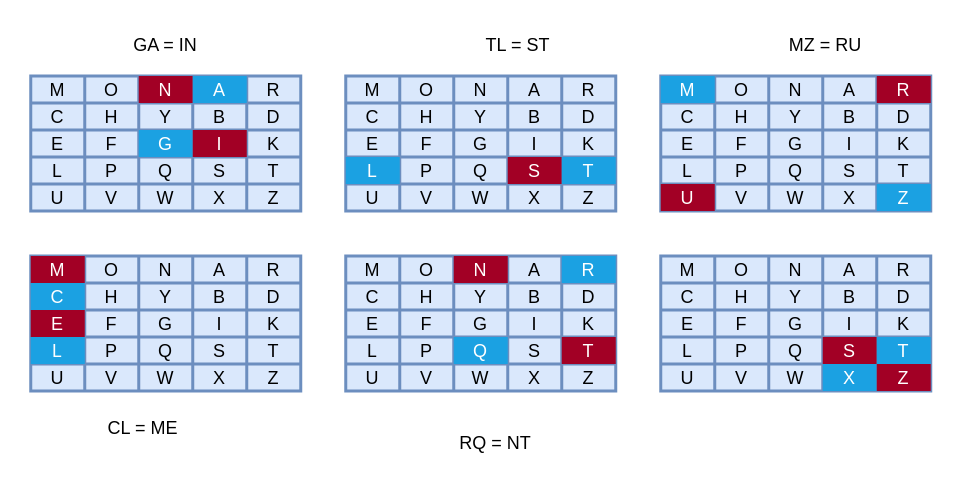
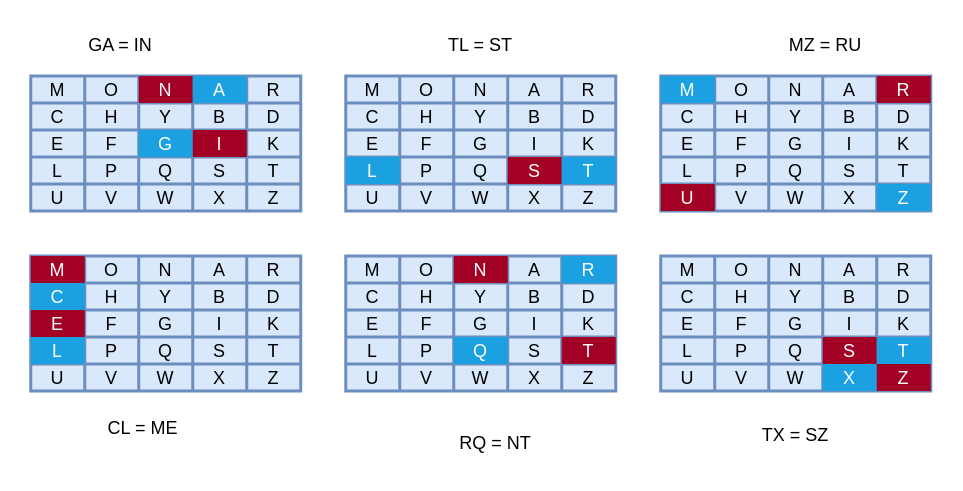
node "GA = IN": moved (166, 46) -> (121, 46)
node "TL = ST": moved (518, 46) -> (481, 46)
node "TX = SZ": added
